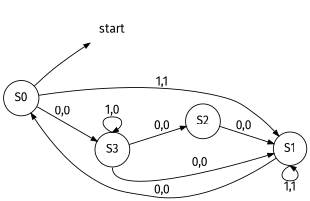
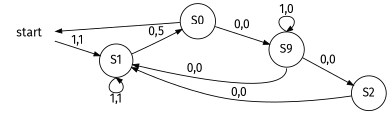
edge "S0" -> "S1": now "start" -> "S1"
node "S3": label "S3" -> "S9"
edge "S1" -> "S0": label "0,0" -> "0,5"
